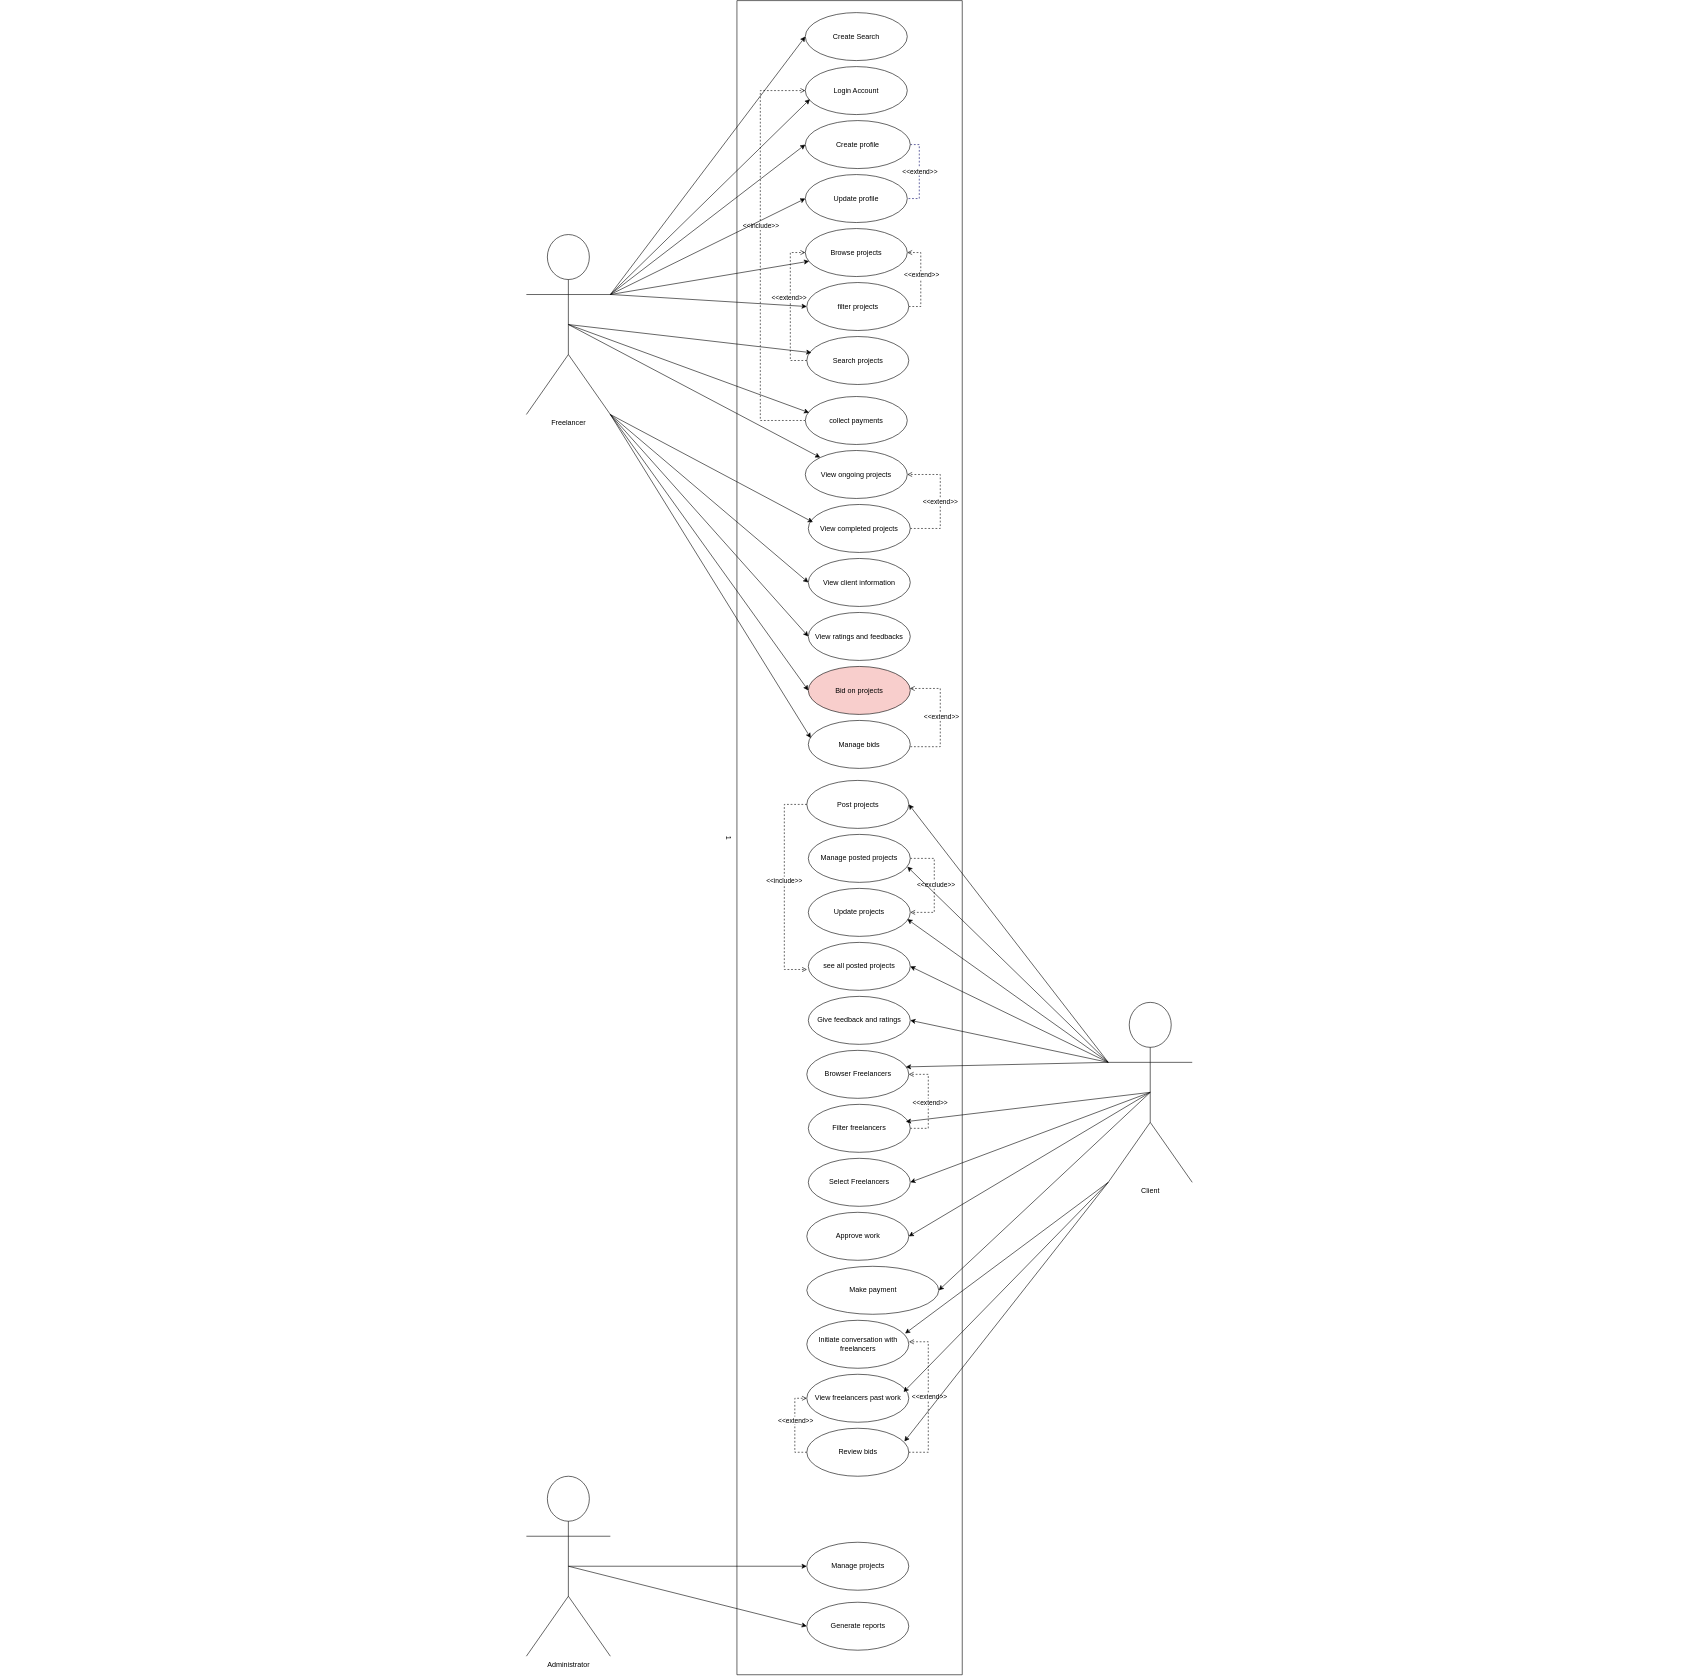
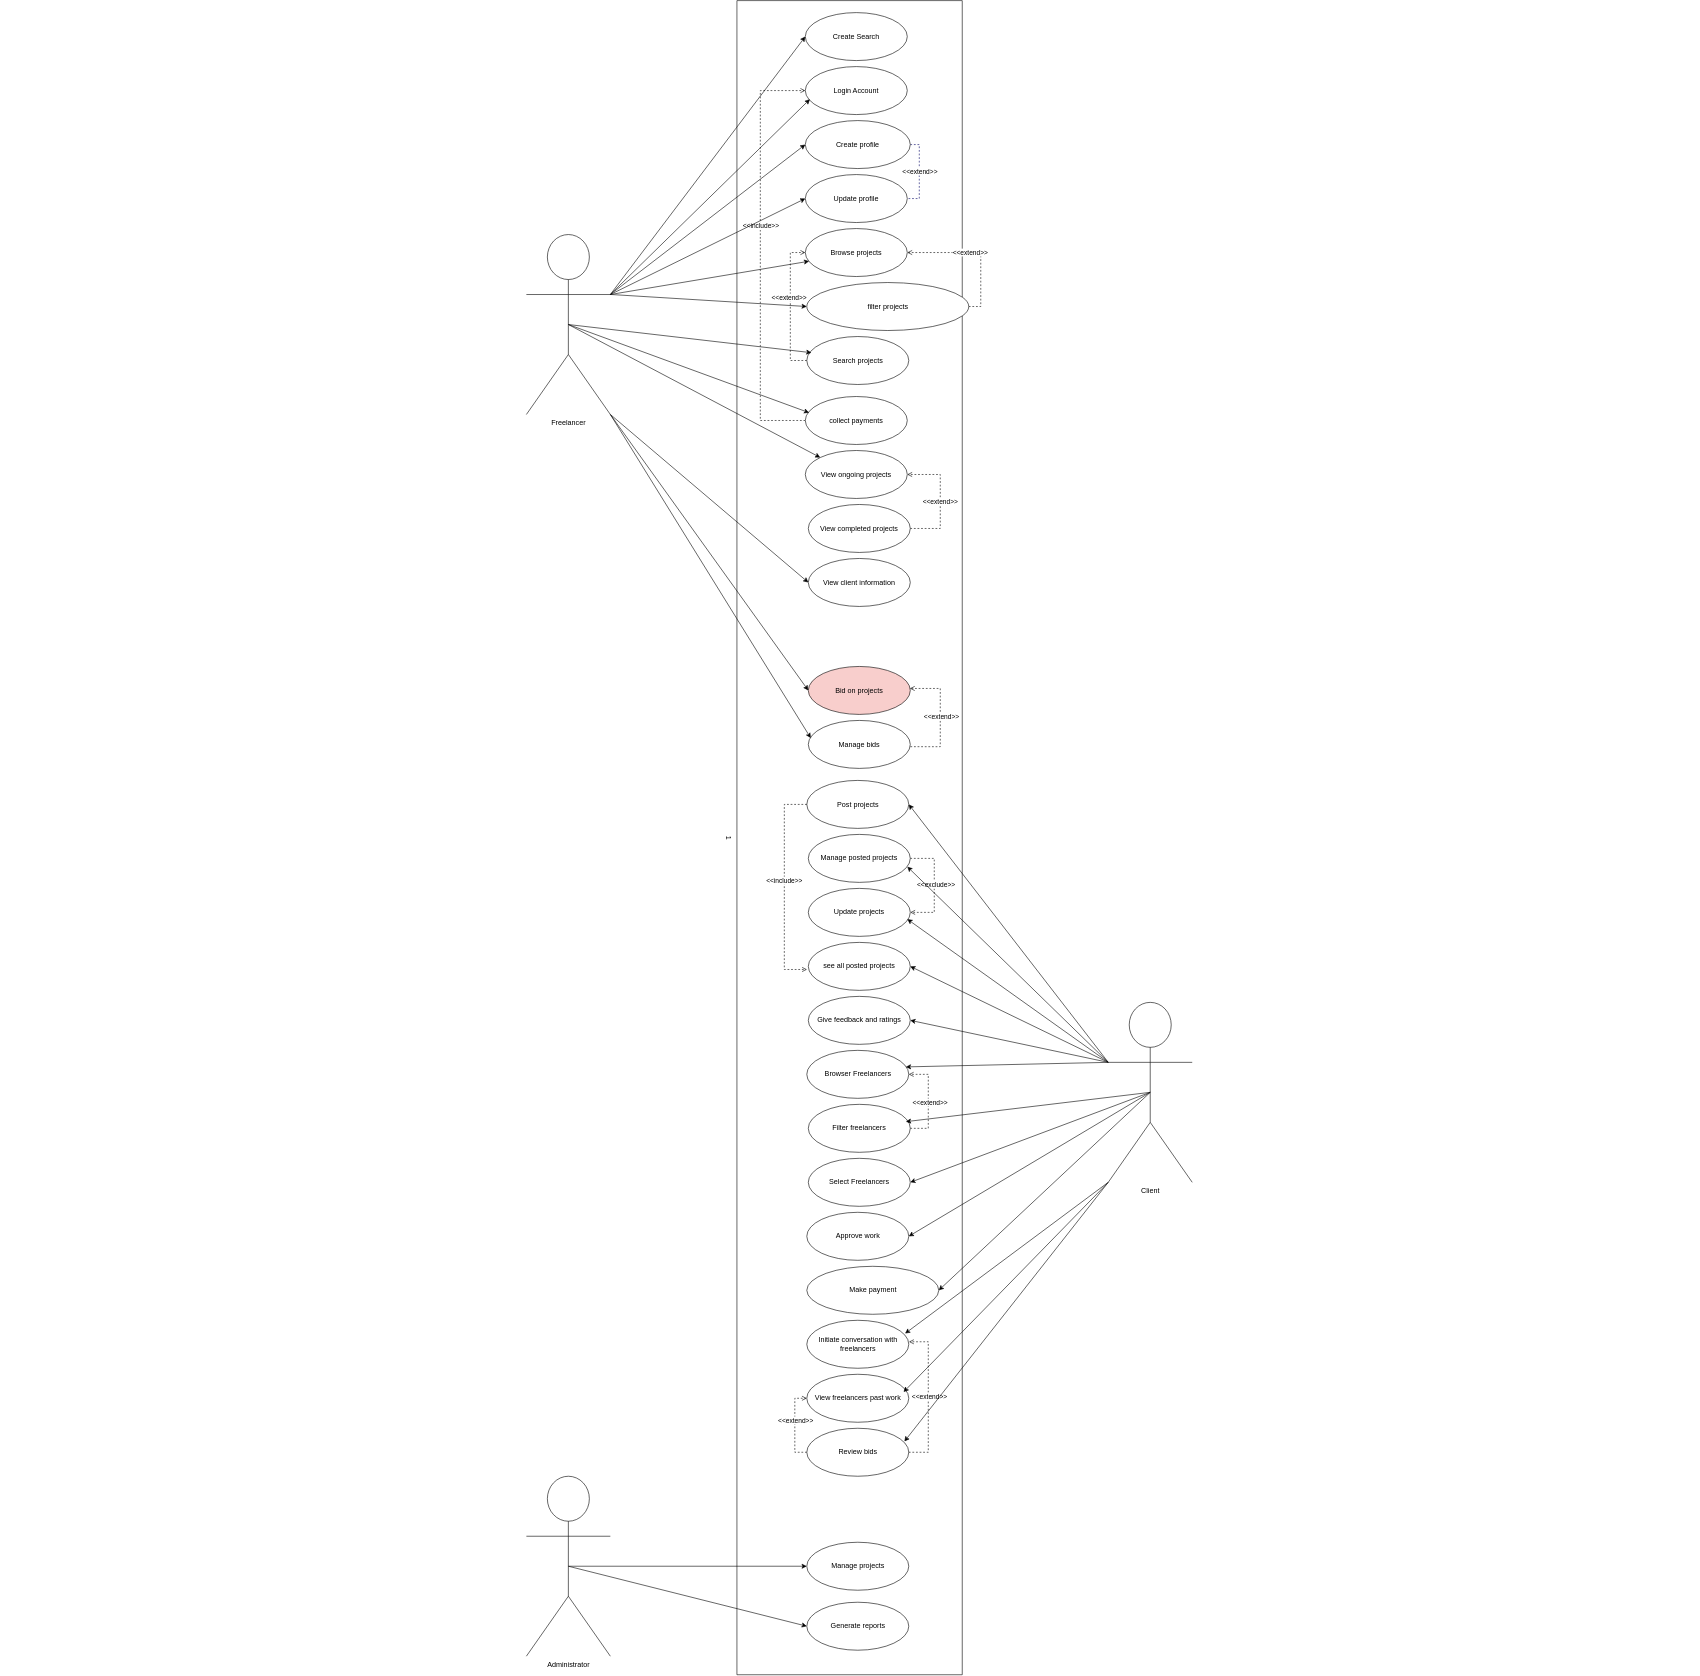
node "filter projects": size 102x48 -> 162x48
edge "Freelancer" -> "View completed projects": removed
edge "Freelancer" -> "View ratings and feedbacks": removed
node "View ratings and feedbacks": removed
